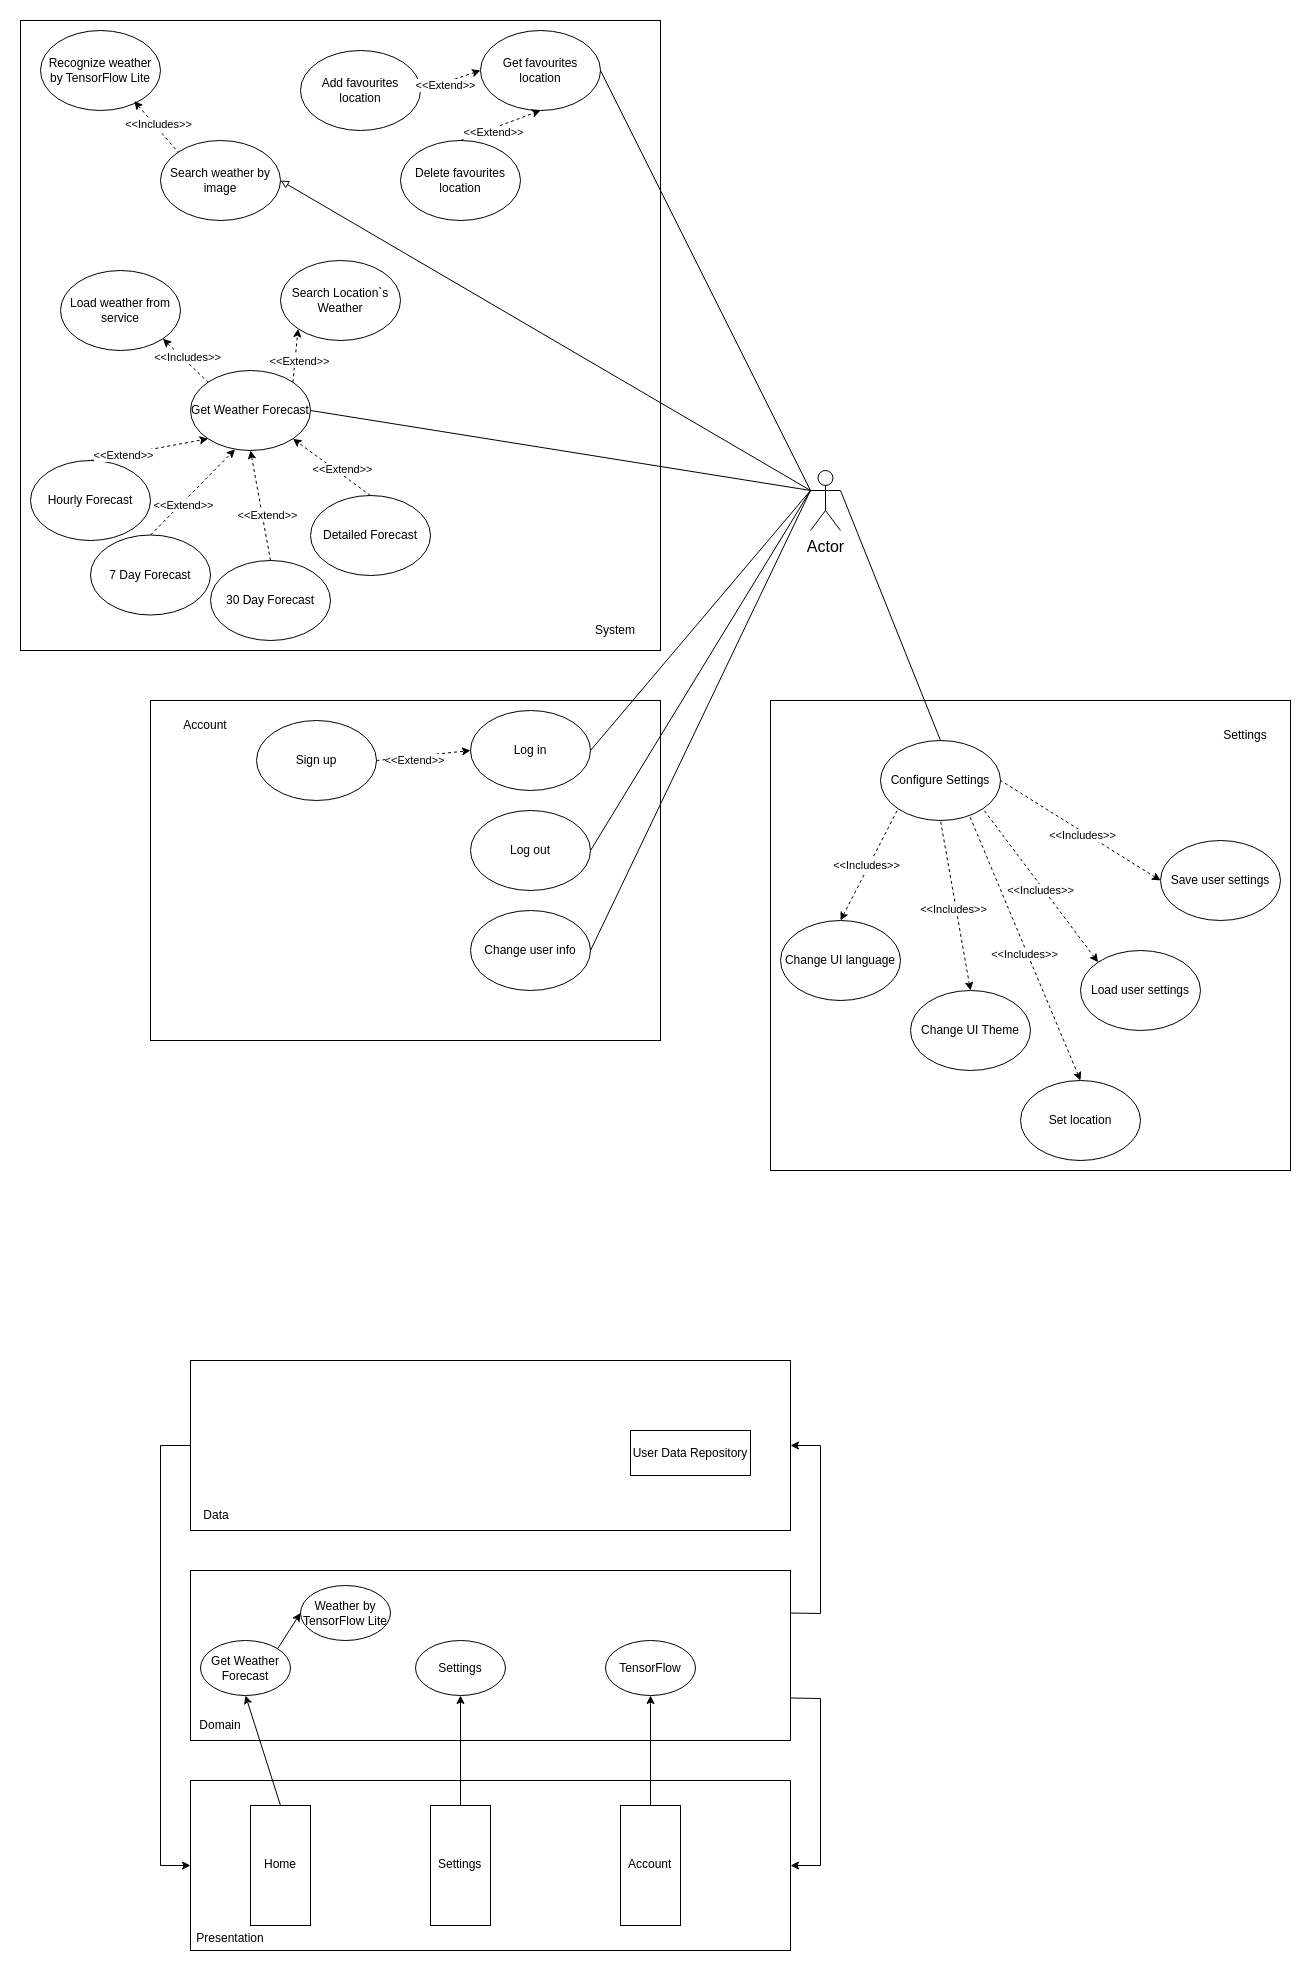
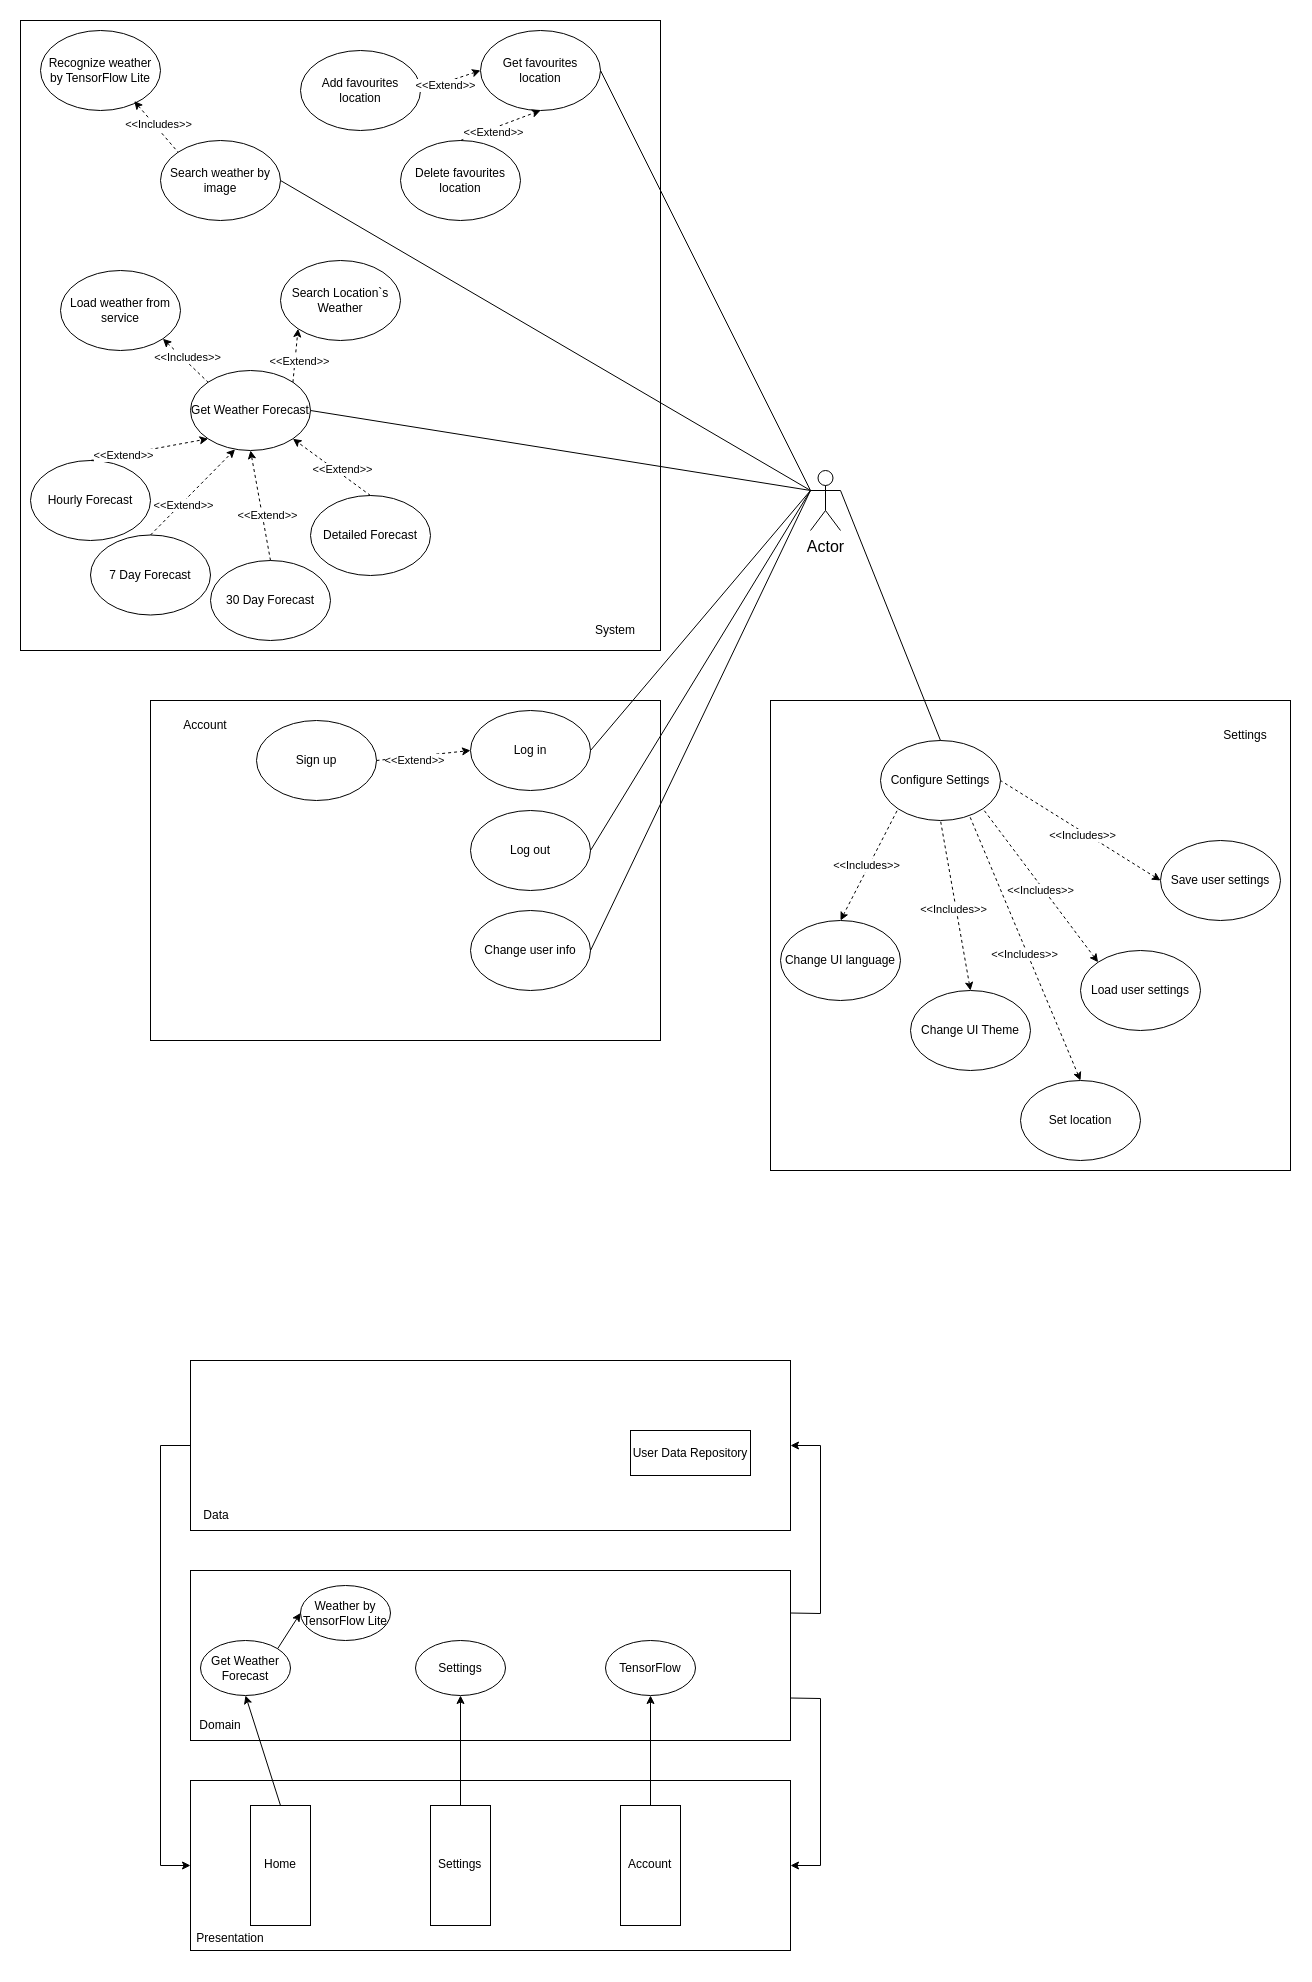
edge "Actor" -> "Search weather by image": arrowhead block -> none
